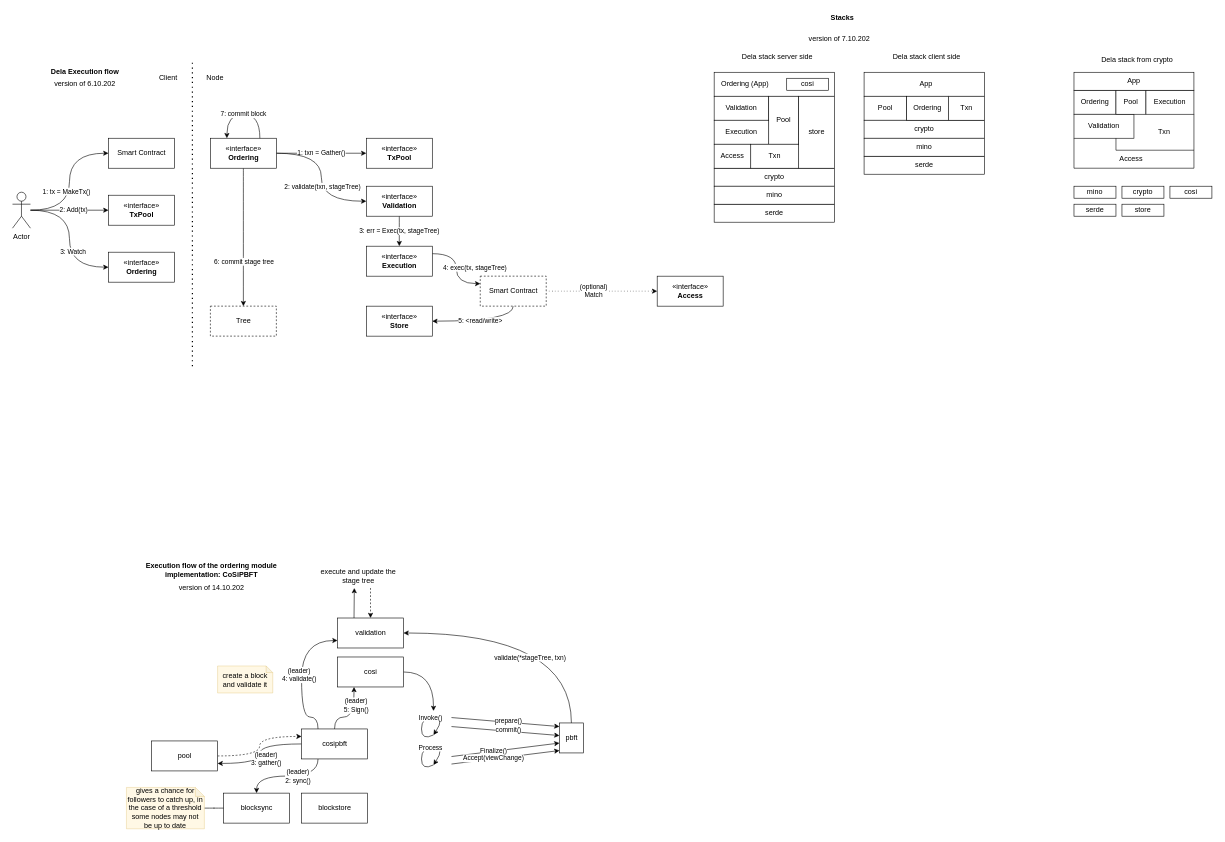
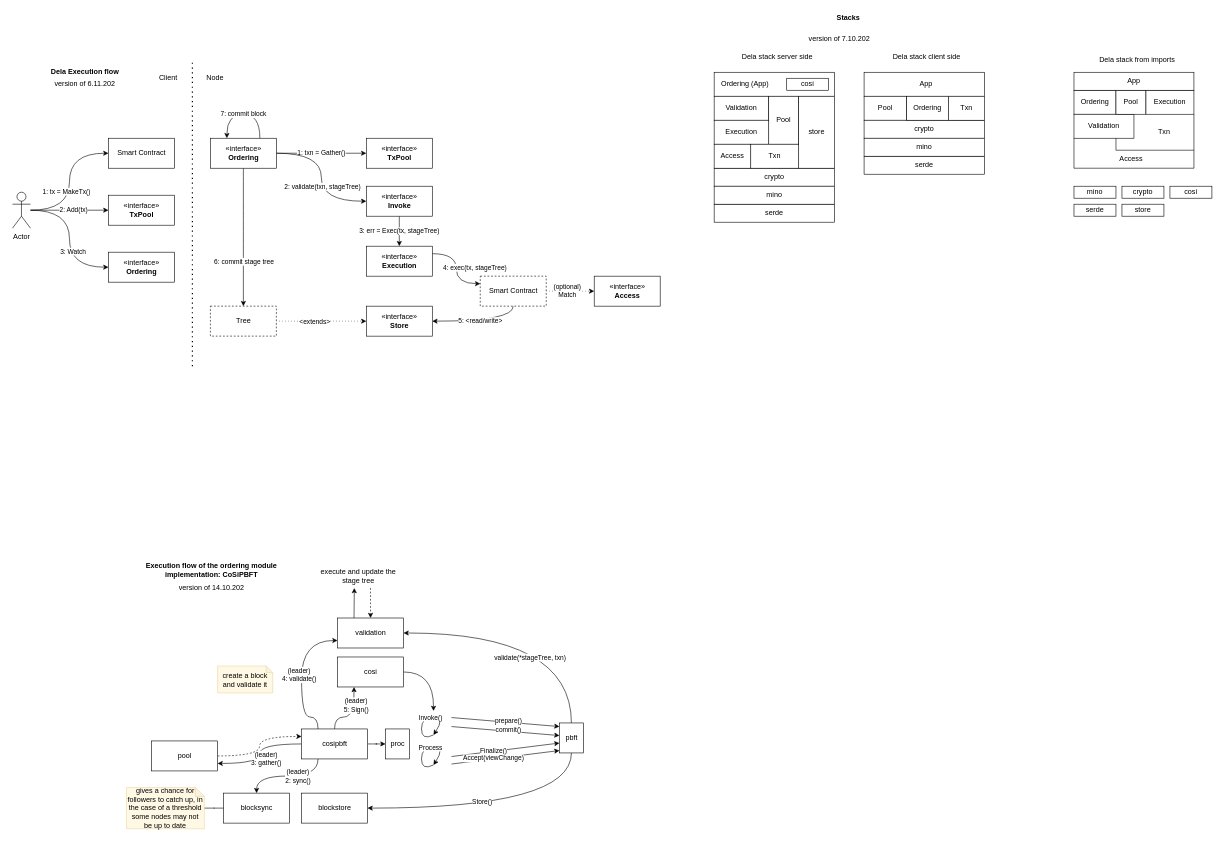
node "Stacks": moved (843, 18) -> (849, 18)
node "Dela stack from crypto": label "Dela stack from crypto" -> "Dela stack from imports"
node "version of 6.10.202": label "version of 6.10.202" -> "version of 6.11.202"
node "«interface» Validation": label "«interface» Validation" -> "«interface» Invoke"
node "«interface» Access": moved (690, 291) -> (627, 291)
edge "Tree" -> "«interface» Store": added, label "<extends>"
edge "cosipbft" -> "proc": added
node "proc": added
edge "pbft" -> "blockstore": added, label "Store()"
